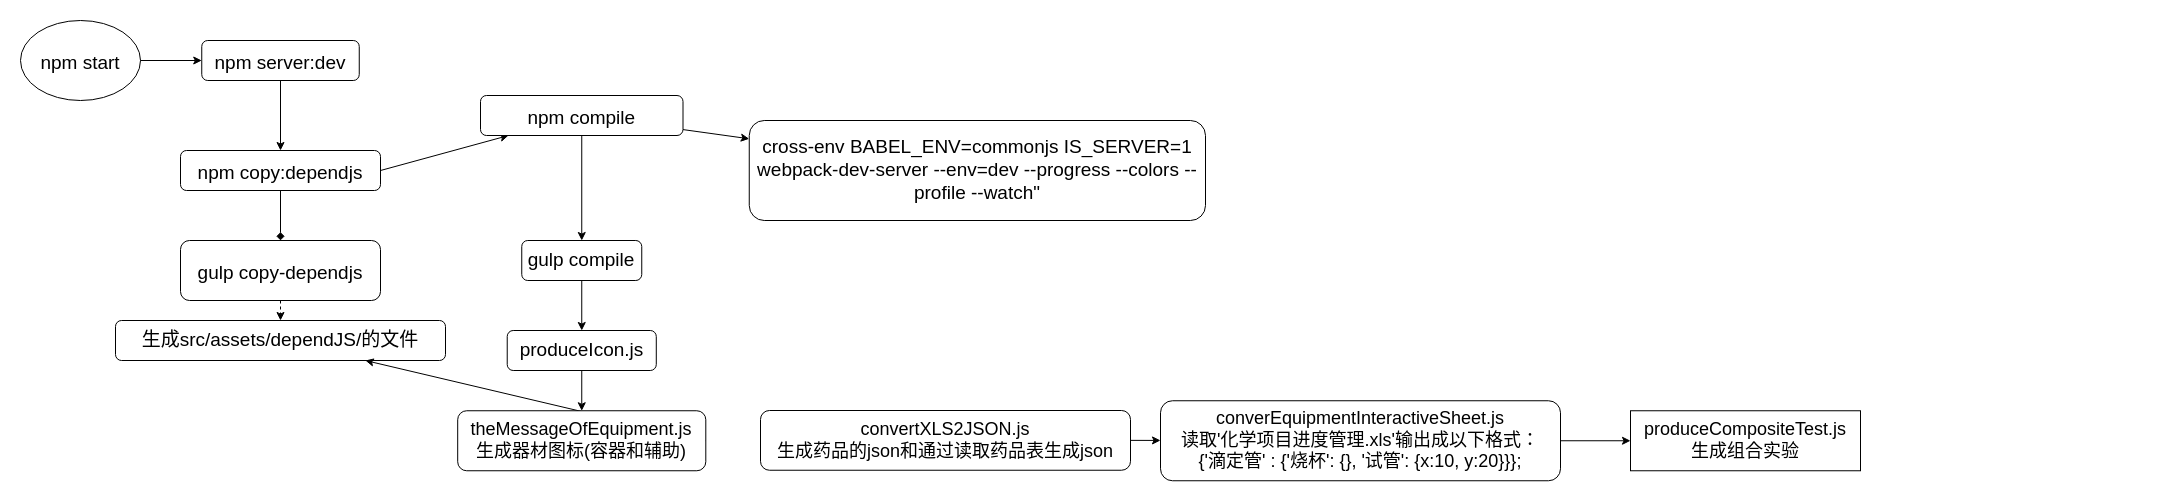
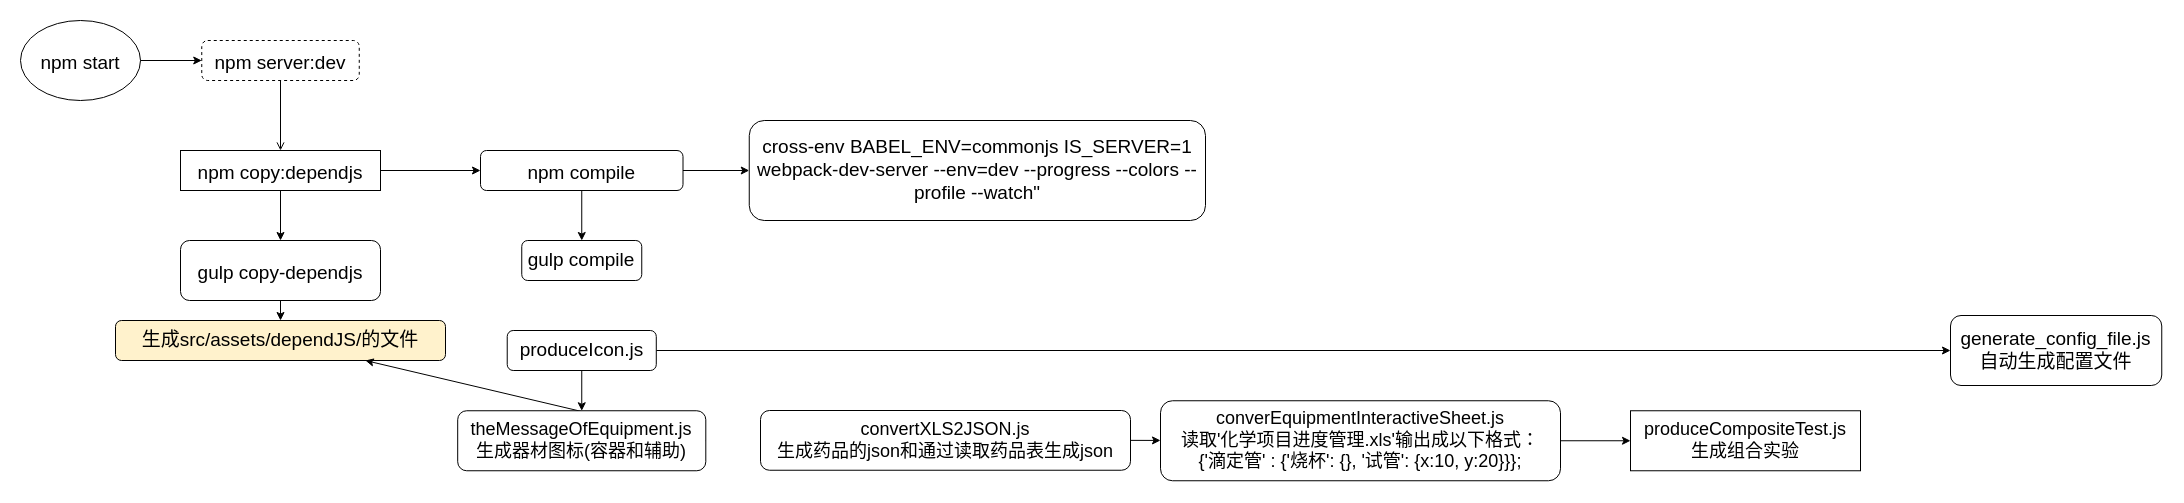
node "npm server:dev": style solid -> dashed
node "npm compile": moved (582, 116) -> (582, 171)
edge "npm server:dev" -> "npm copy:dependjs": arrowhead classic -> open
node "npm copy:dependjs": shape rounded rectangle -> rectangle
edge "npm copy:dependjs" -> "gulp copy-dependjs": arrowhead diamond -> classic
edge "gulp compile" -> "produceIcon.js": removed
edge "gulp copy-dependjs" -> "生成src/assets/dependJS/的文件": style dashed -> solid
node "生成src/assets/dependJS/的文件": fillcolor #ffffff -> #fff2cc
edge "produceIcon.js" -> "generate_config_file.js 自动生成配置文件": added
node "generate_config_file.js 自动生成配置文件": added
